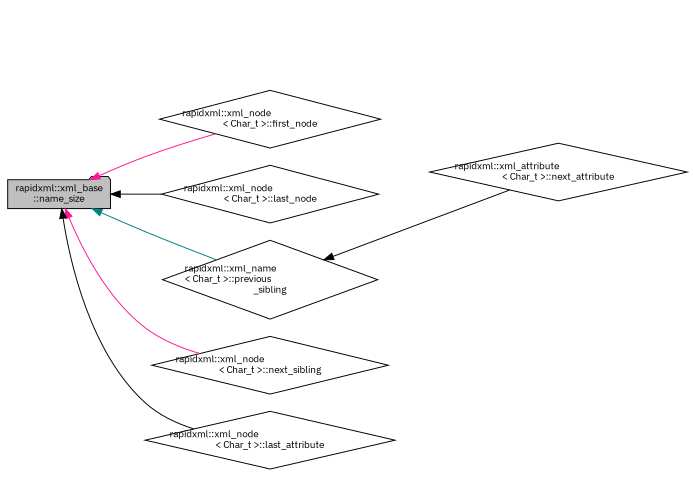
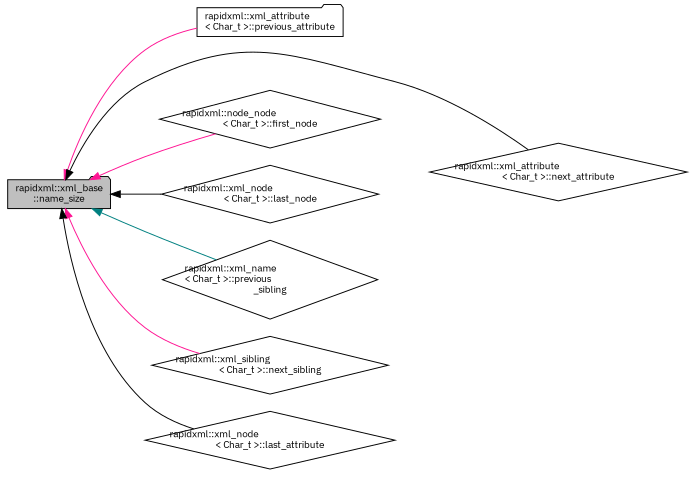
node "rapidxml::xml_attribute < Char_t >::previous_attribute": added
node "rapidxml::xml_node < Char_t >::first_node": label "rapidxml::xml_node < Char_t >::first_node" -> "rapidxml::node_node < Char_t >::first_node"
edge "rapidxml::xml_attribute < Char_t >::next_attribute" -> "rapidxml::xml_name < Char_t >::previous _sibling": now "rapidxml::xml_attribute < Char_t >::next_attribute" -> "rapidxml::xml_base ::name_size"
node "rapidxml::xml_node < Char_t >::next_sibling": label "rapidxml::xml_node < Char_t >::next_sibling" -> "rapidxml::xml_sibling < Char_t >::next_sibling"
